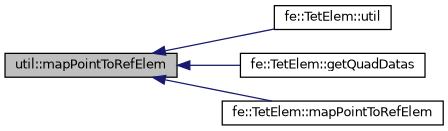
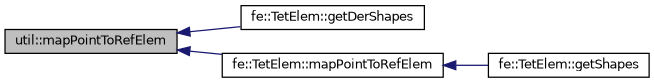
node "fe::TetElem::util": label "fe::TetElem::util" -> "fe::TetElem::getDerShapes"
node "fe::TetElem::getQuadDatas": removed
node "fe::TetElem::getShapes": added
